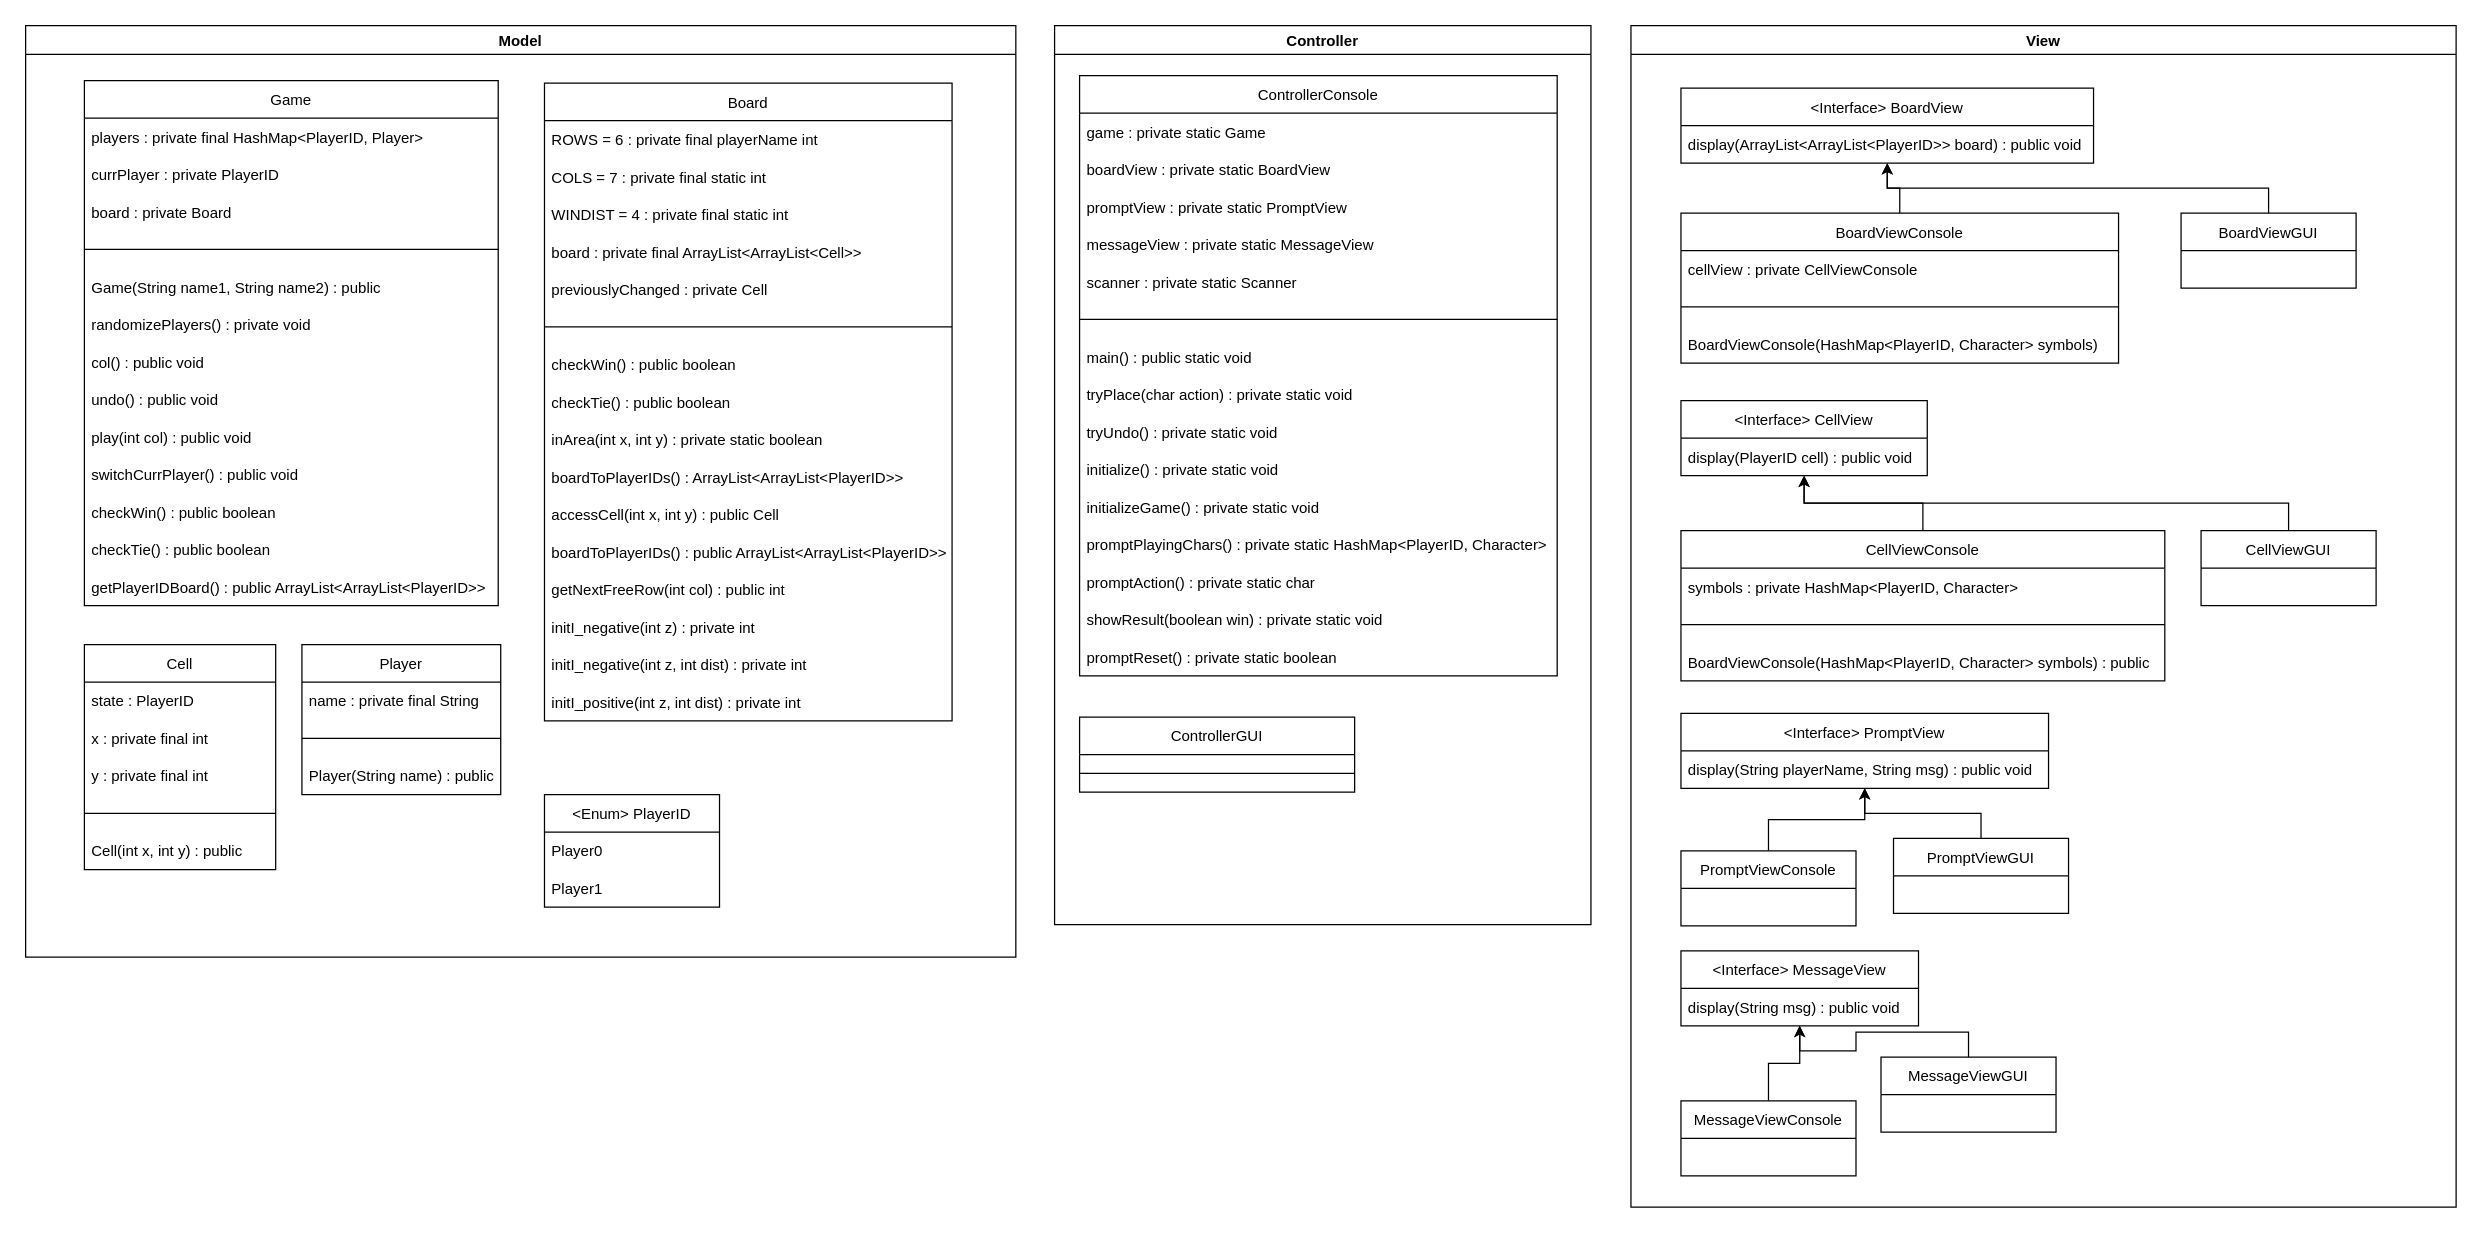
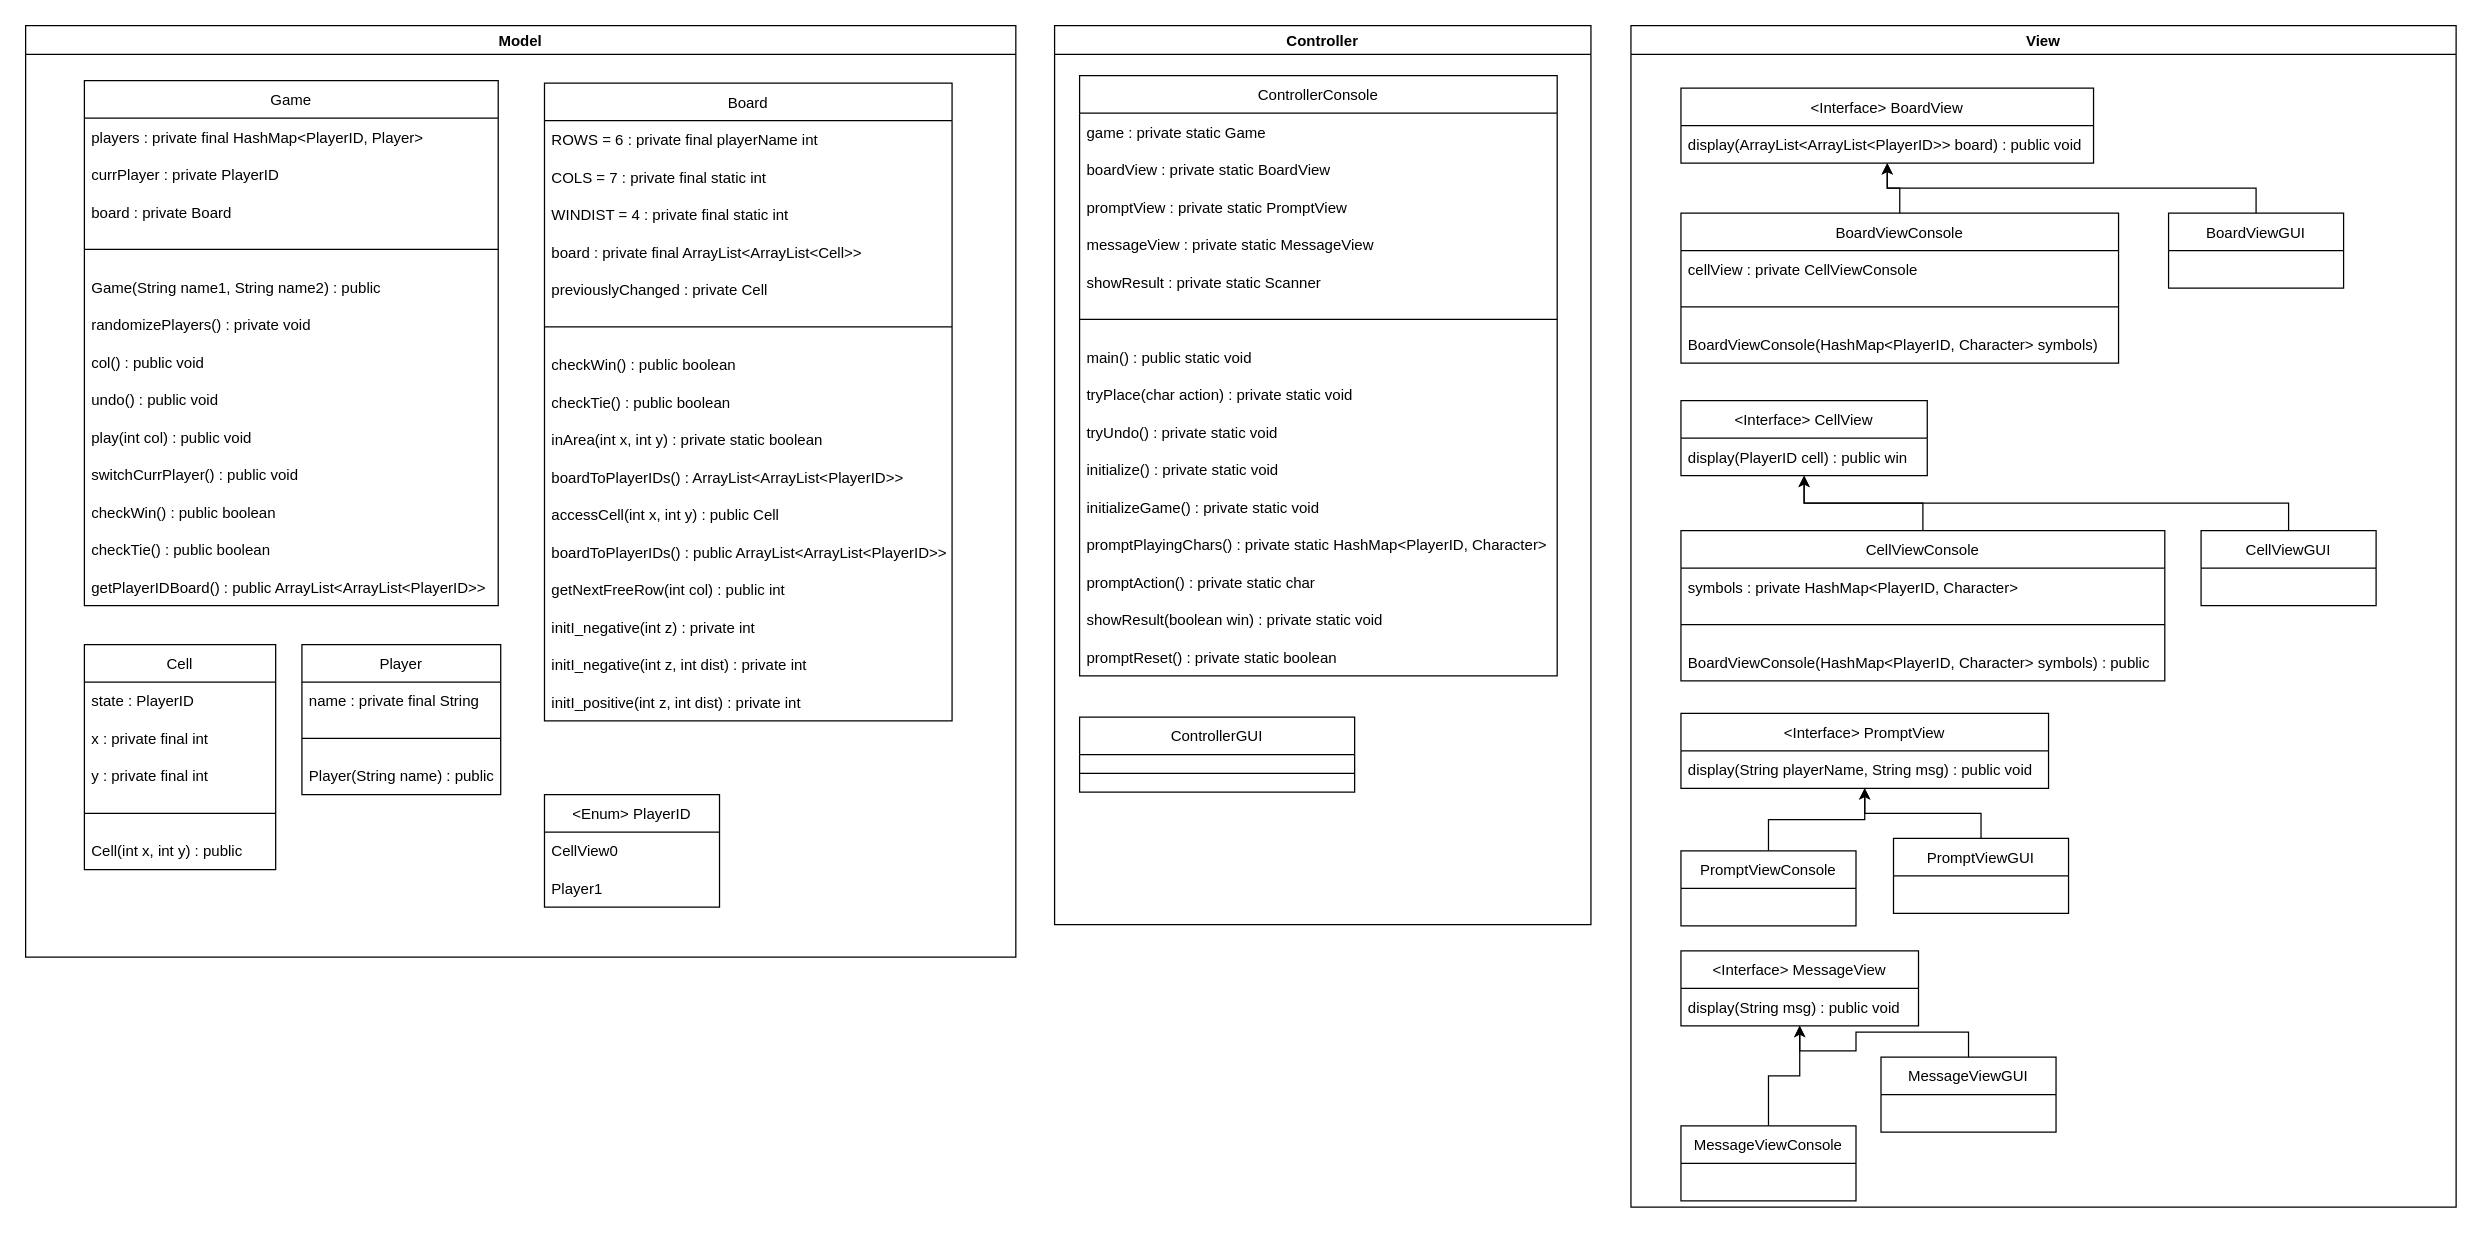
node "BoardViewGUI": moved (2268, 251) -> (2256, 251)
node "scanner : private static Scanner": label "scanner : private static Scanner" -> "showResult : private static Scanner"
node "display(PlayerID cell) : public void": label "display(PlayerID cell) : public void" -> "display(PlayerID cell) : public win"
node "Player0": label "Player0" -> "CellView0"
node "MessageViewConsole": moved (1768, 1138) -> (1768, 1163)
